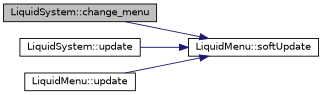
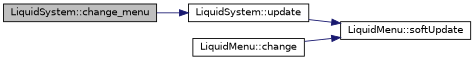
edge "LiquidSystem::change_menu" -> "LiquidMenu::softUpdate": now "LiquidSystem::change_menu" -> "LiquidSystem::update"
node "LiquidMenu::update": label "LiquidMenu::update" -> "LiquidMenu::change"
